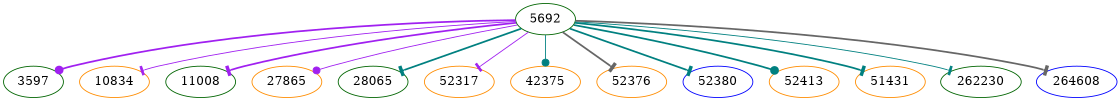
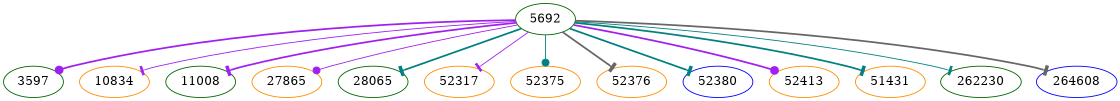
edge "5692" -> "52413": color teal -> purple
node "42375": label "42375" -> "52375"
